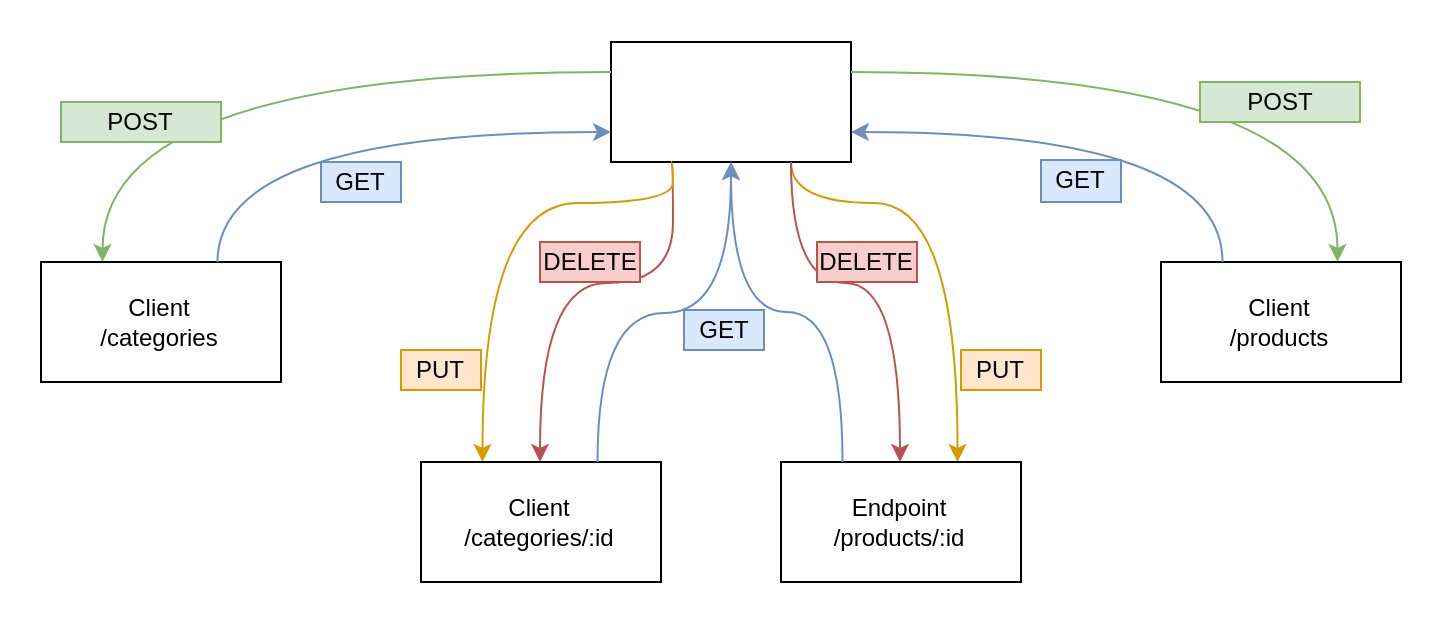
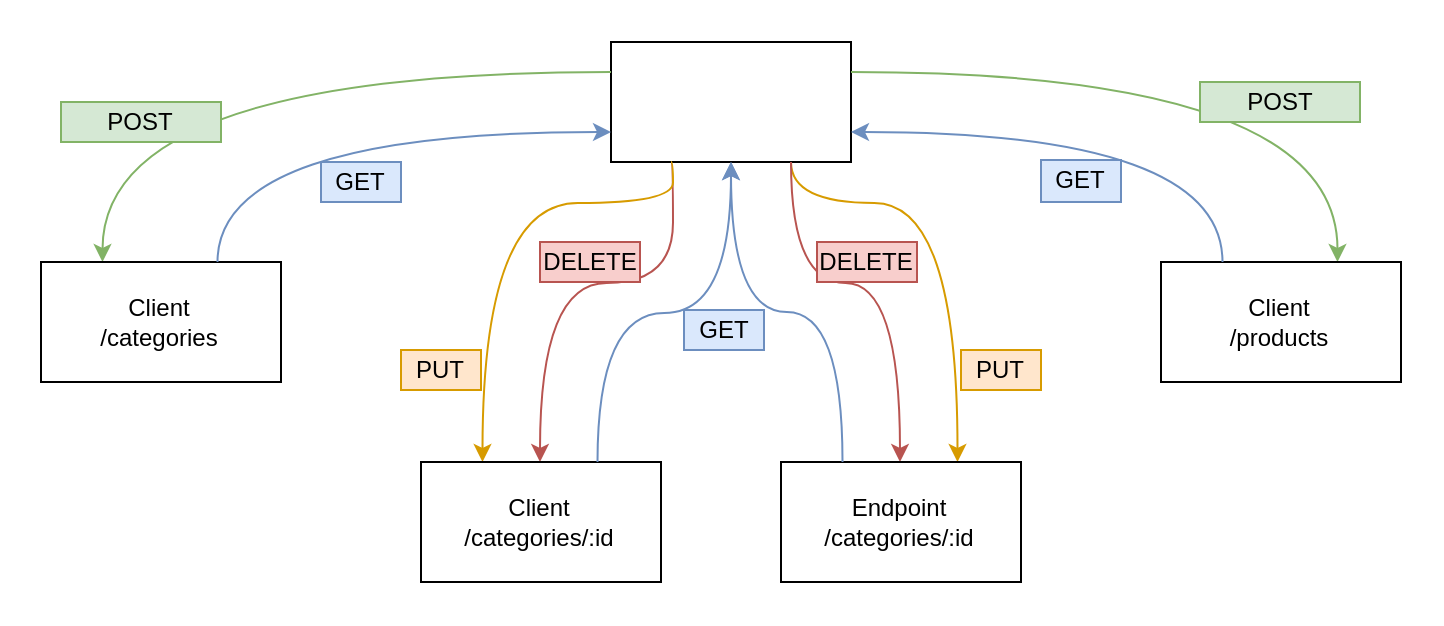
node "Endpoint /products/:id": label "Endpoint /products/:id" -> "Endpoint /categories/:id"
